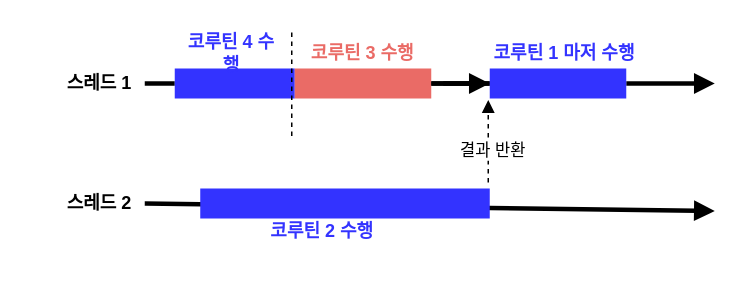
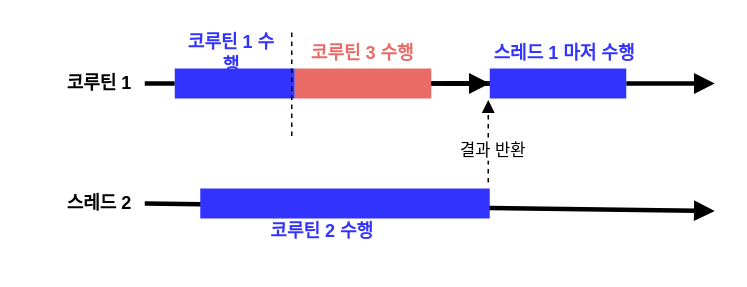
node "코루틴 4 수행": label "코루틴 4 수행" -> "코루틴 1 수행"
node "코루틴 1 마저 수행": label "코루틴 1 마저 수행" -> "스레드 1 마저 수행"
node "스레드 1": label "스레드 1" -> "코루틴 1"
